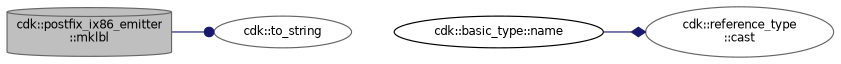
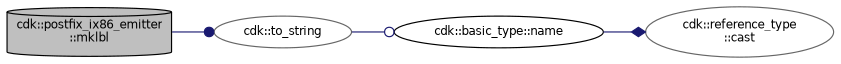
node "cdk::postfix_ix86_emitter ::mklbl": color gray40 -> black
edge "cdk::to_string" -> "cdk::basic_type::name": added
